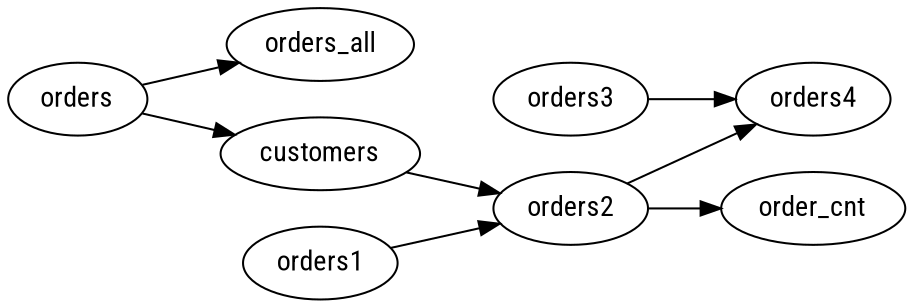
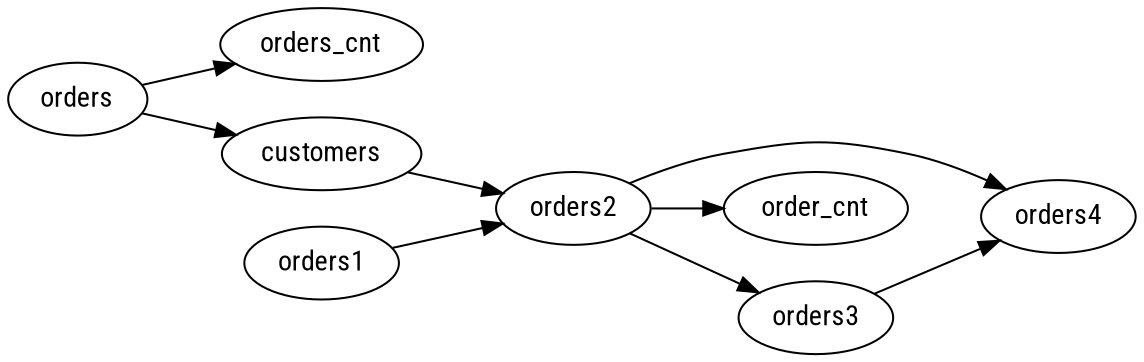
node "orders_all": label "orders_all" -> "orders_cnt"
edge "orders2" -> "orders3": added
